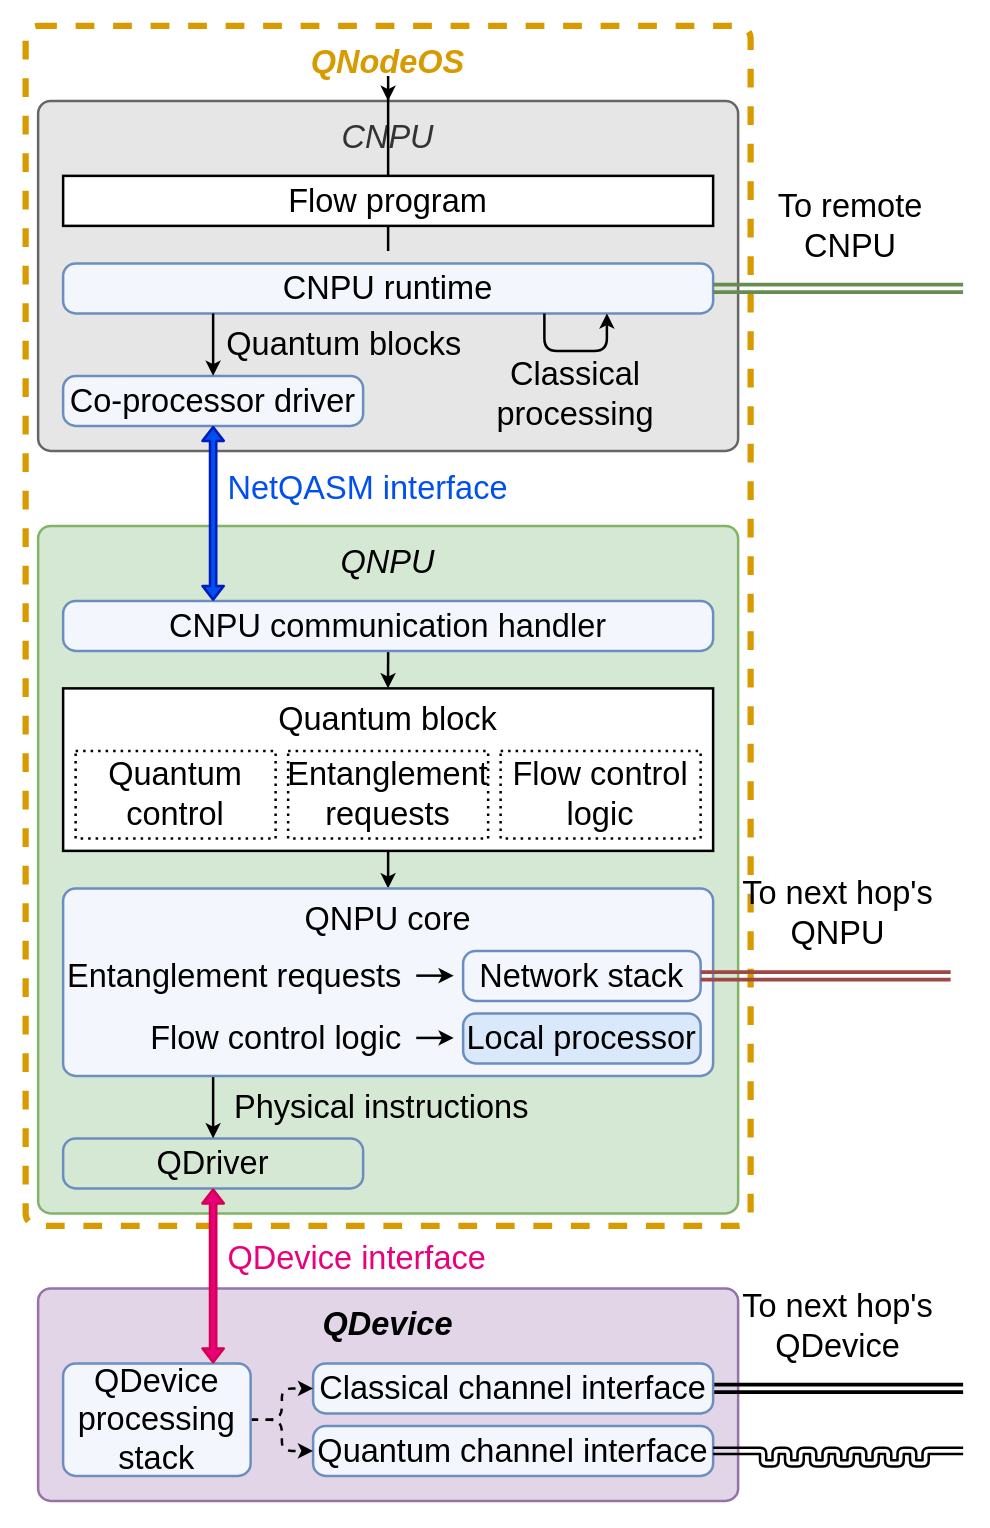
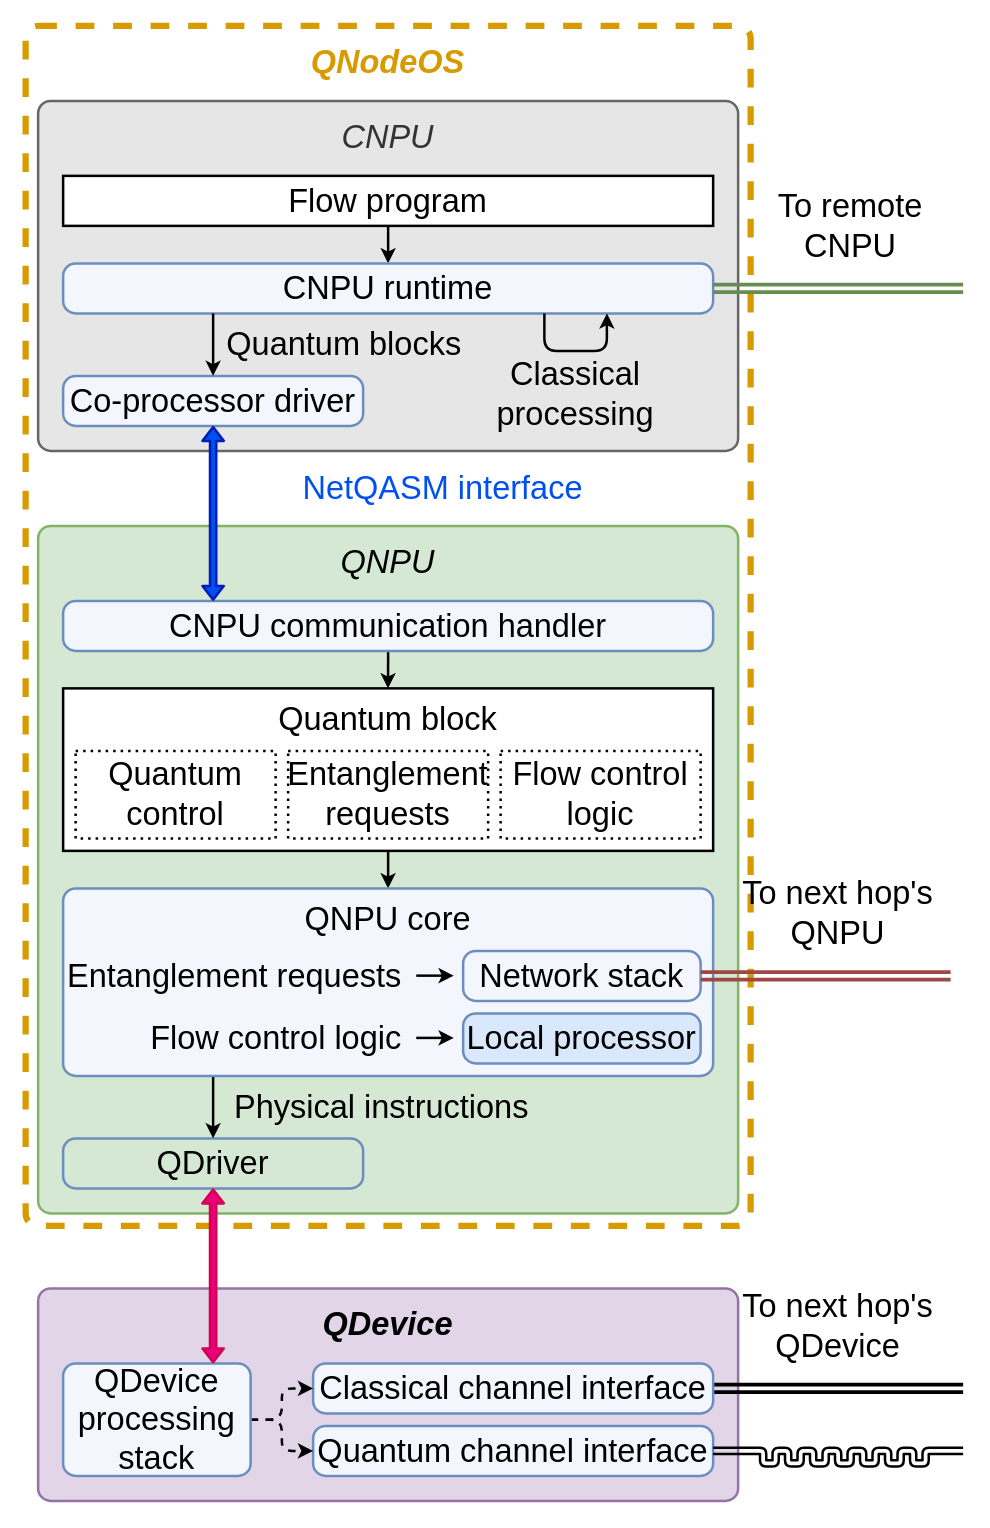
edge "Flow program" -> "CNPU": now "Flow program" -> "CNPU runtime"
node "NetQASM interface": moved (388, 488) -> (463, 488)
node "QDevice interface": removed
